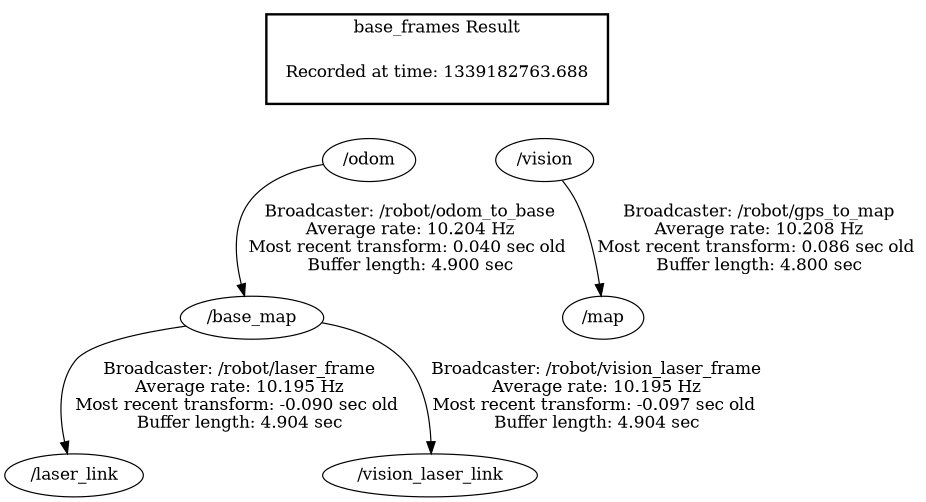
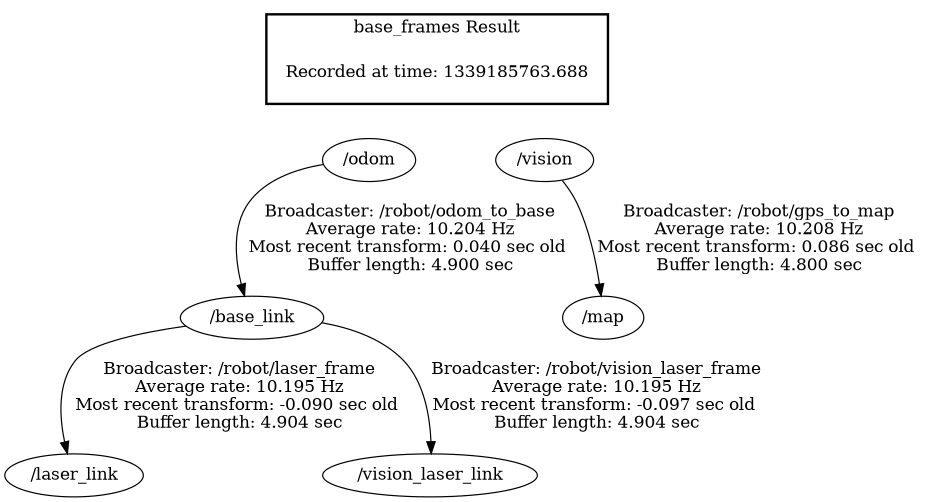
node "Recorded at time: 1339182763.688": label "Recorded at time: 1339182763.688" -> "Recorded at time: 1339185763.688"
node "/base_map": label "/base_map" -> "/base_link"
